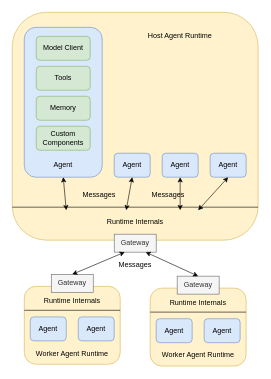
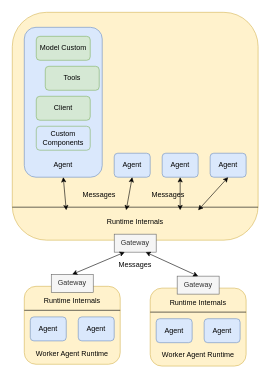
node "Host Agent Runtime": removed
node "Model Client": label "Model Client" -> "Model Custom"
node "Tools": moved (63, 78) -> (72, 78)
node "Memory": label "Memory" -> "Client"
node "Custom Components": fillcolor #d5e8d4 -> #dae8fc
